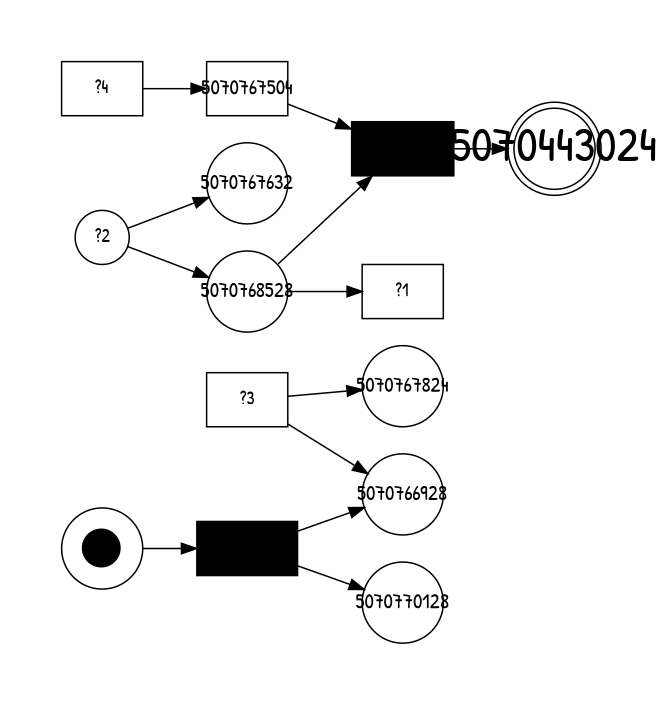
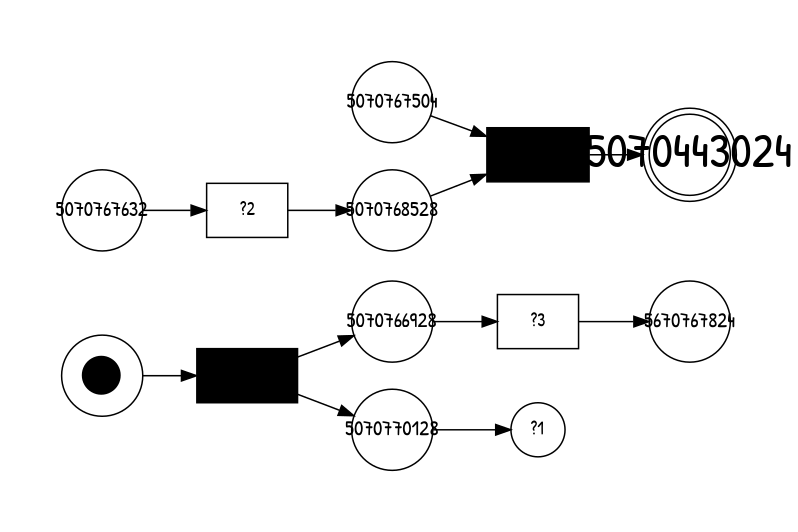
node "?4": removed
node "5070767504": shape box -> circle
edge "?2" -> "5070767632": reversed
node "?2": shape circle -> box
edge "5070768528" -> "?1": now "5070770128" -> "?1"
node "?1": shape box -> circle
node "5070767824": label "5070767824" -> "5670767824"
edge "?3" -> "5070766928": reversed
